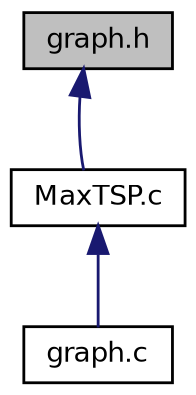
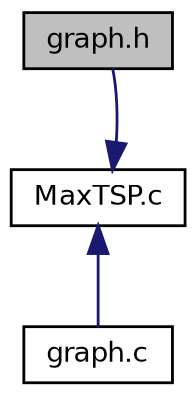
edge "MaxTSP.c" -> "graph.h": reversed
